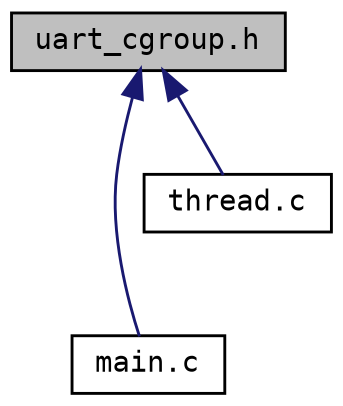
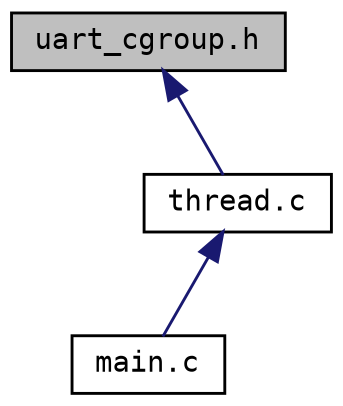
edge "main.c" -> "uart_cgroup.h": now "main.c" -> "thread.c"
